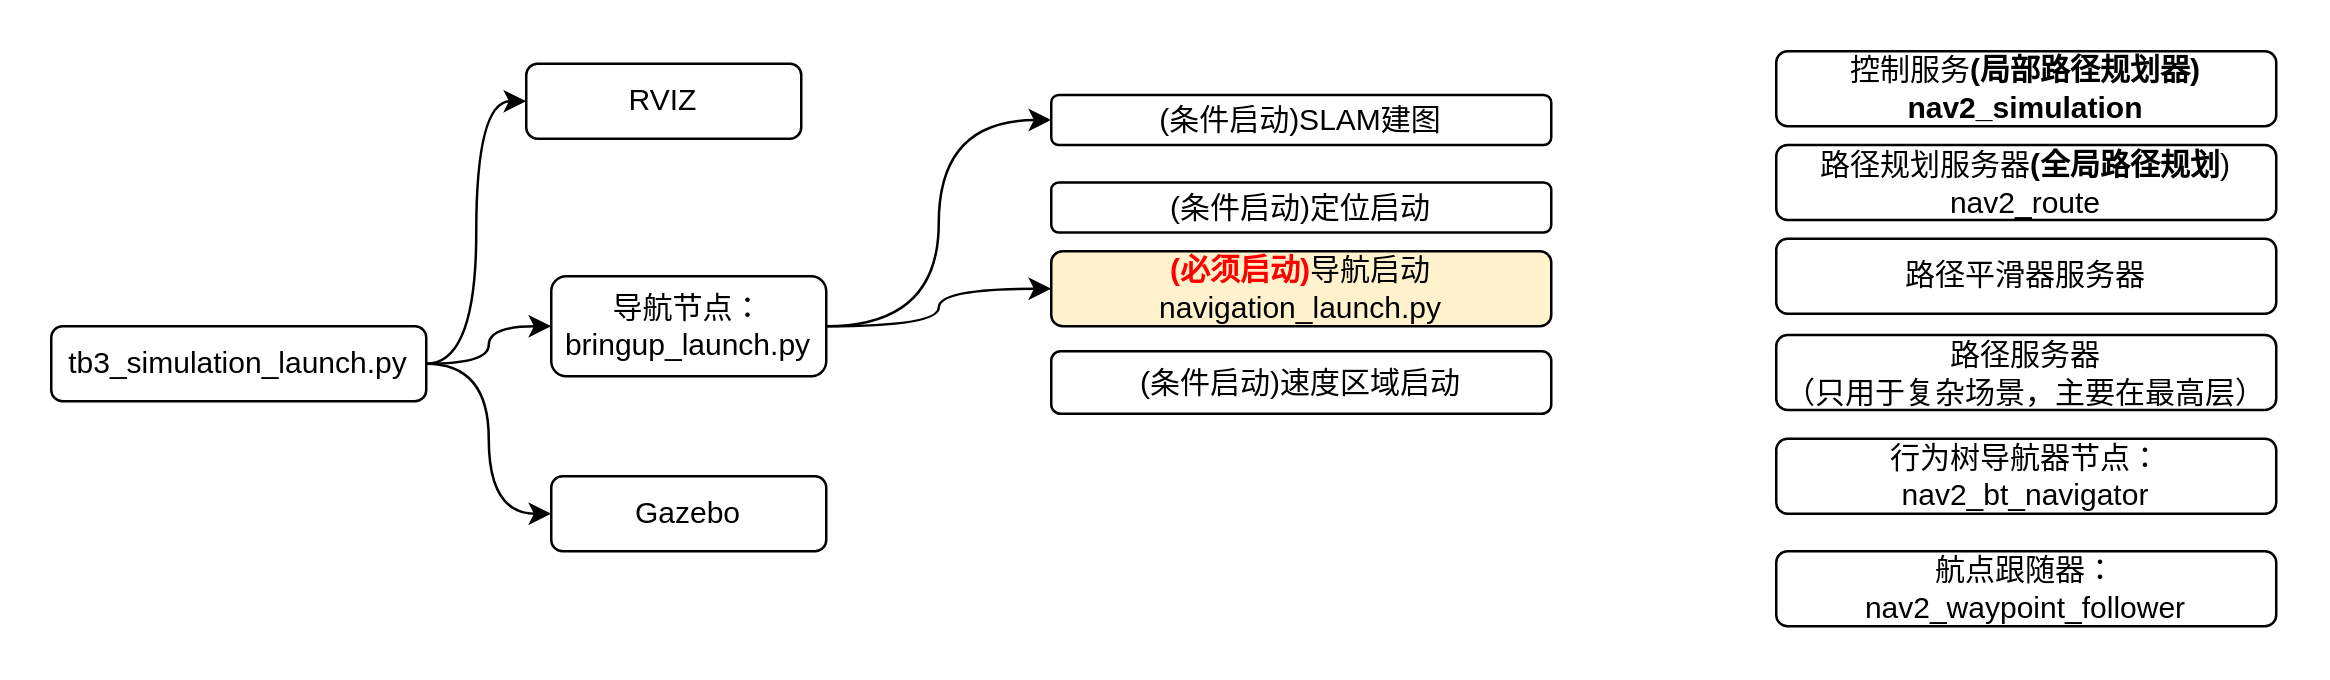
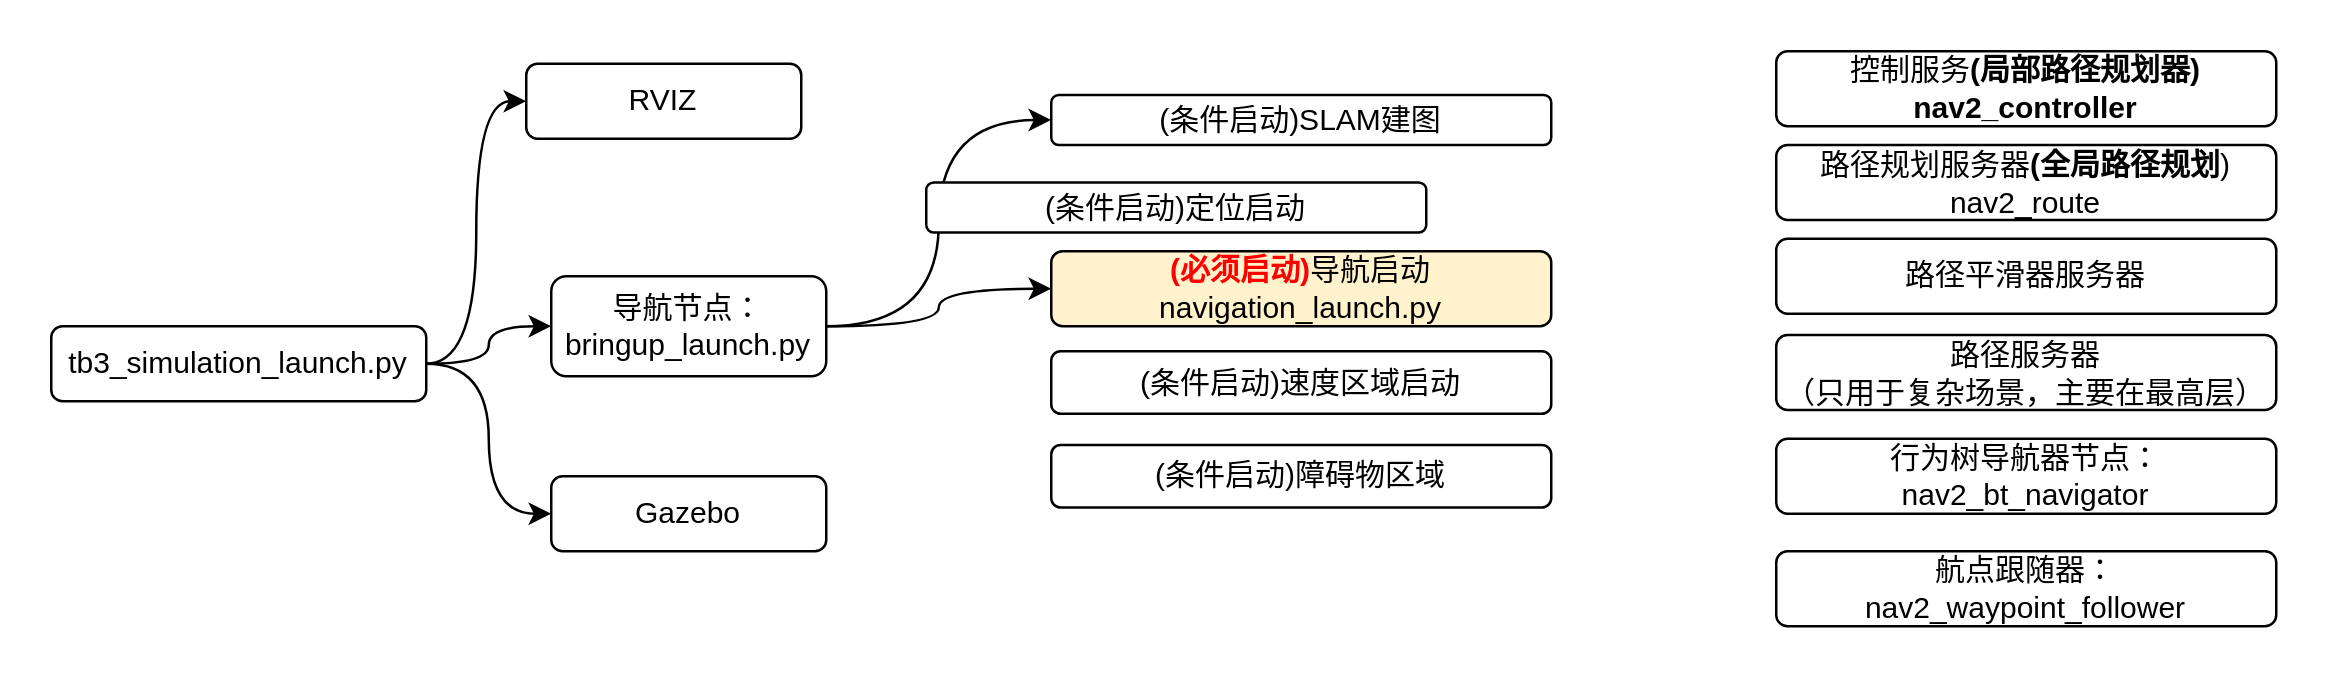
node "控制服务(局部路径规划器) nav2_simulation": label "控制服务(局部路径规划器) nav2_simulation" -> "控制服务(局部路径规划器) nav2_controller"
node "(条件启动)定位启动": moved (1301, 208) -> (1176, 208)
node "(条件启动)障碍物区域": added
